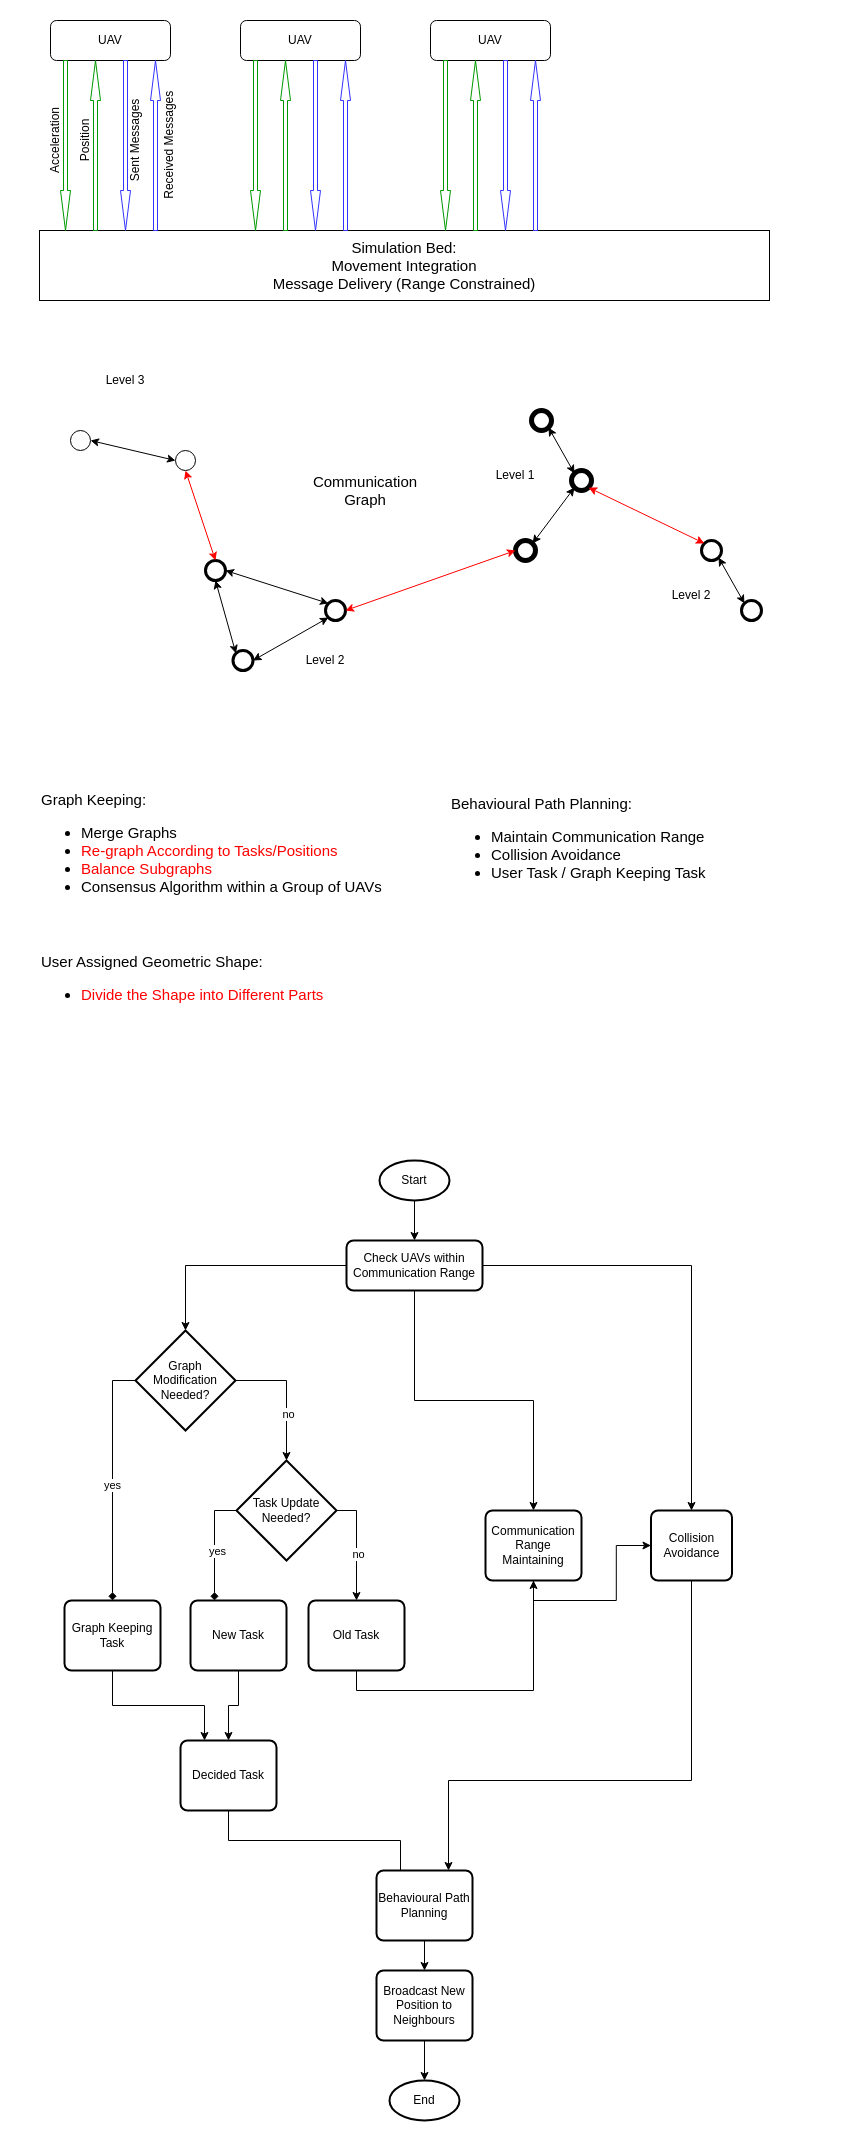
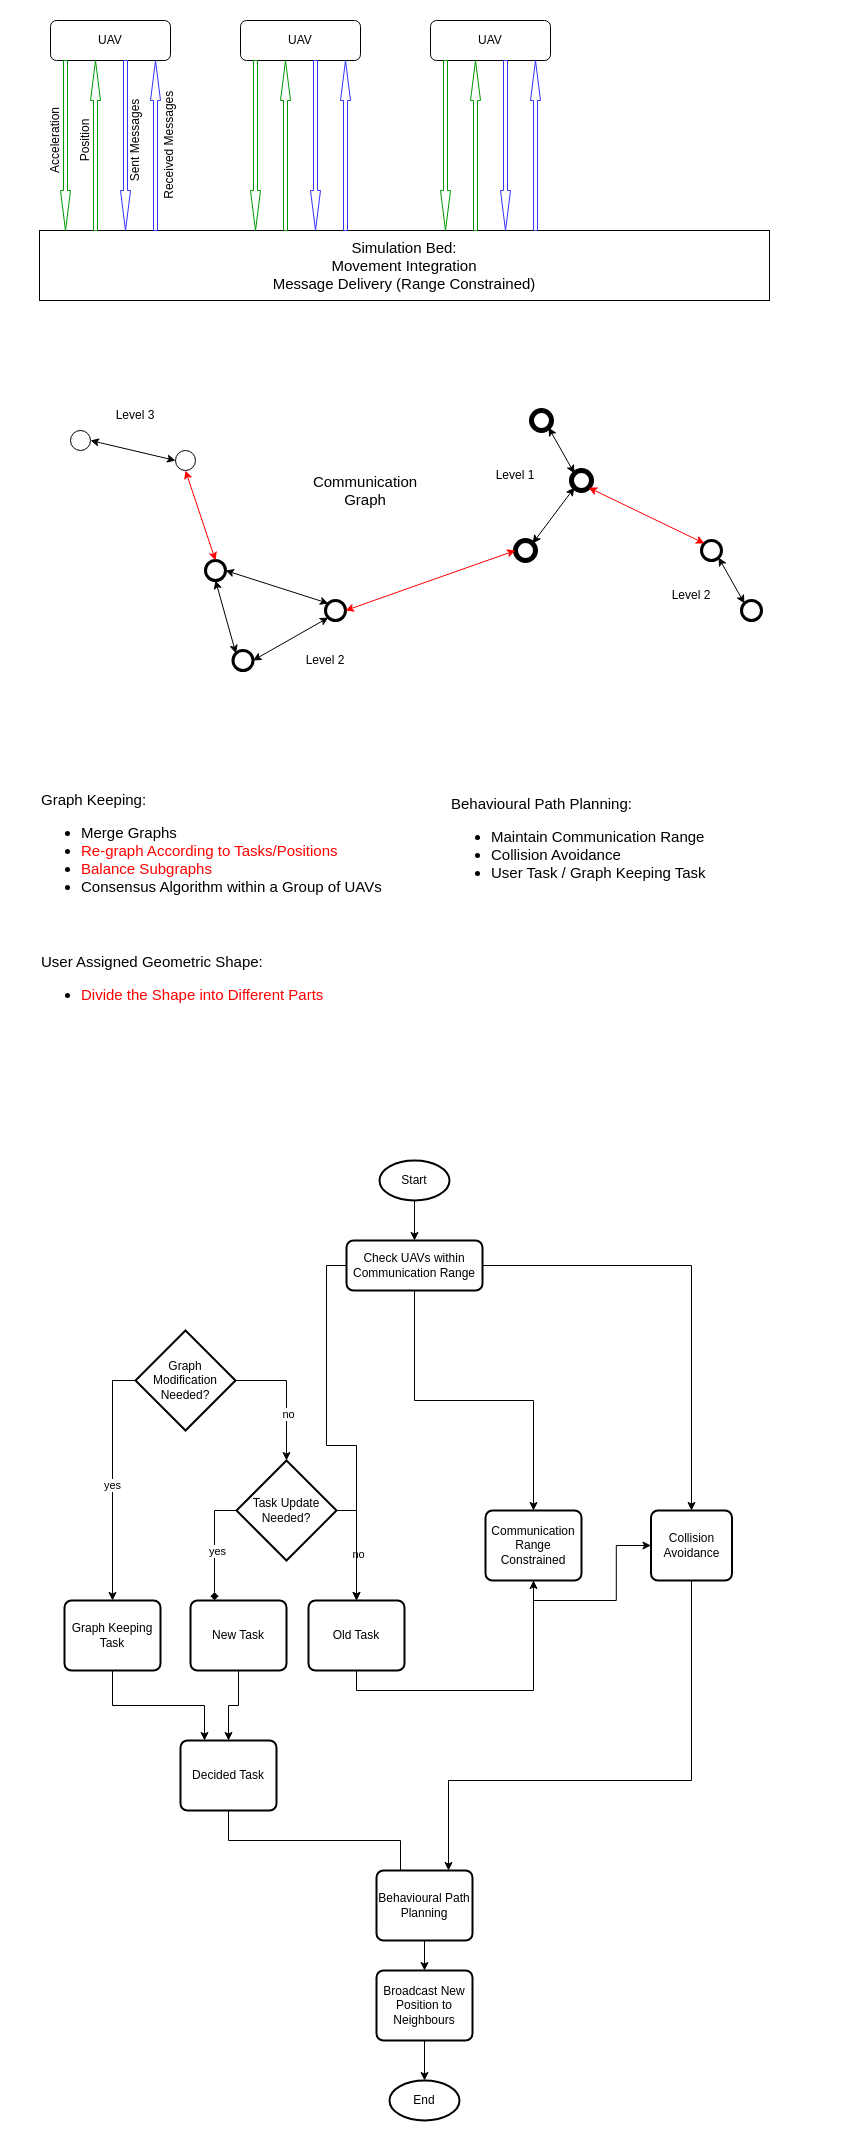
node "Level 3": moved (126, 381) -> (136, 416)
edge "Check UAVs within Communication Range" -> "Graph Modification Needed?": now "Check UAVs within Communication Range" -> "Old Task"
node "Communication Range Maintaining": label "Communication Range Maintaining" -> "Communication Range Constrained"
edge "Graph Modification Needed?" -> "Graph Keeping Task": arrowhead diamond -> classic
